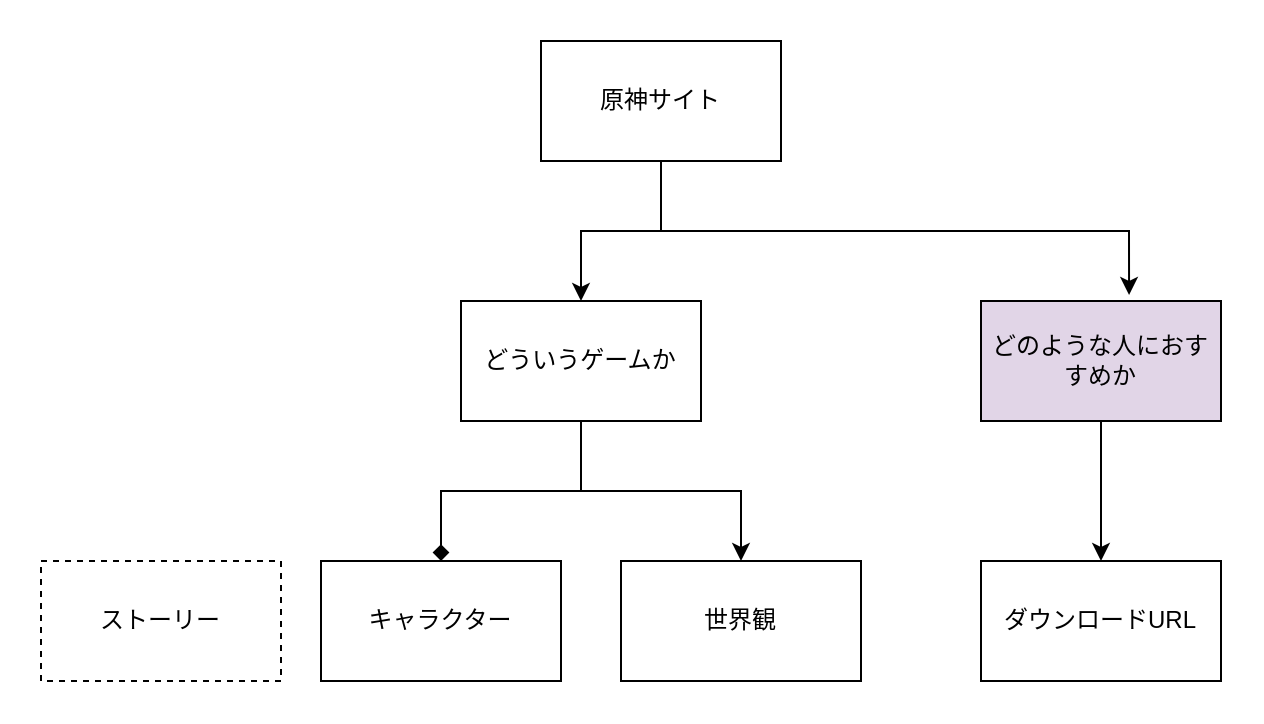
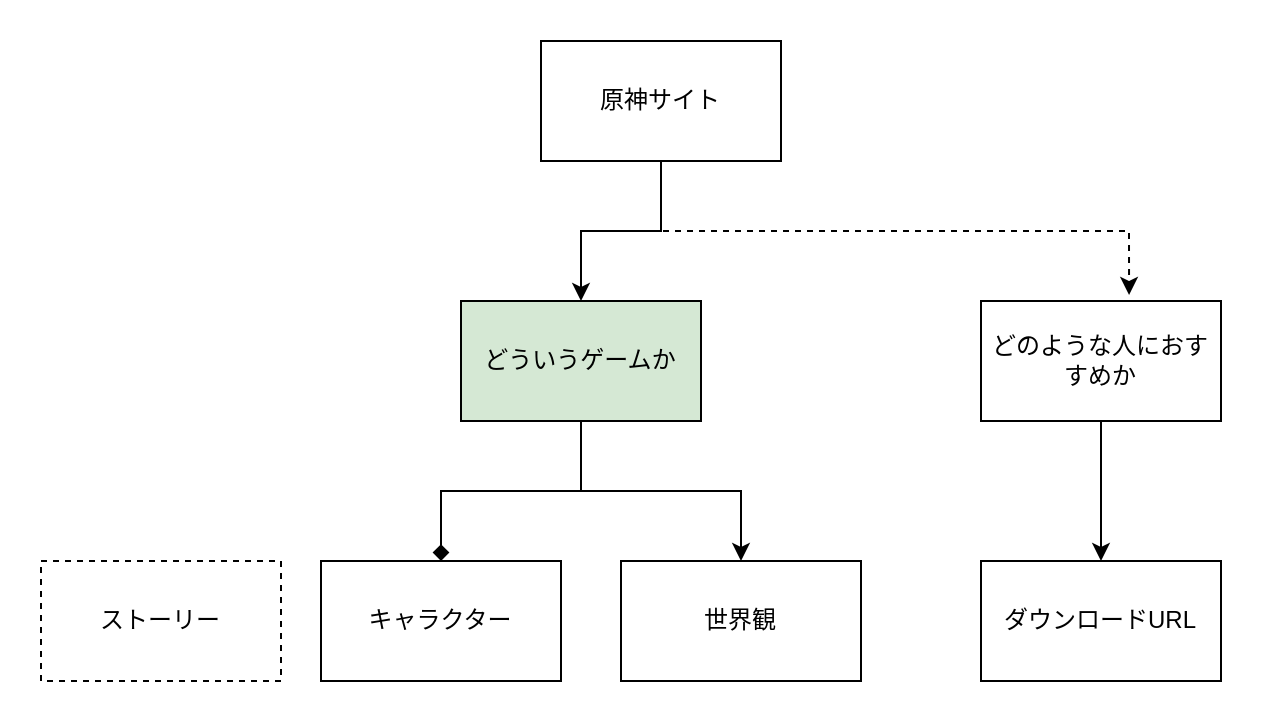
edge "原神サイト" -> "どのような人におすすめか": style solid -> dashed
node "どういうゲームか": fillcolor #ffffff -> #d5e8d4
node "どのような人におすすめか": fillcolor #e1d5e7 -> #ffffff
